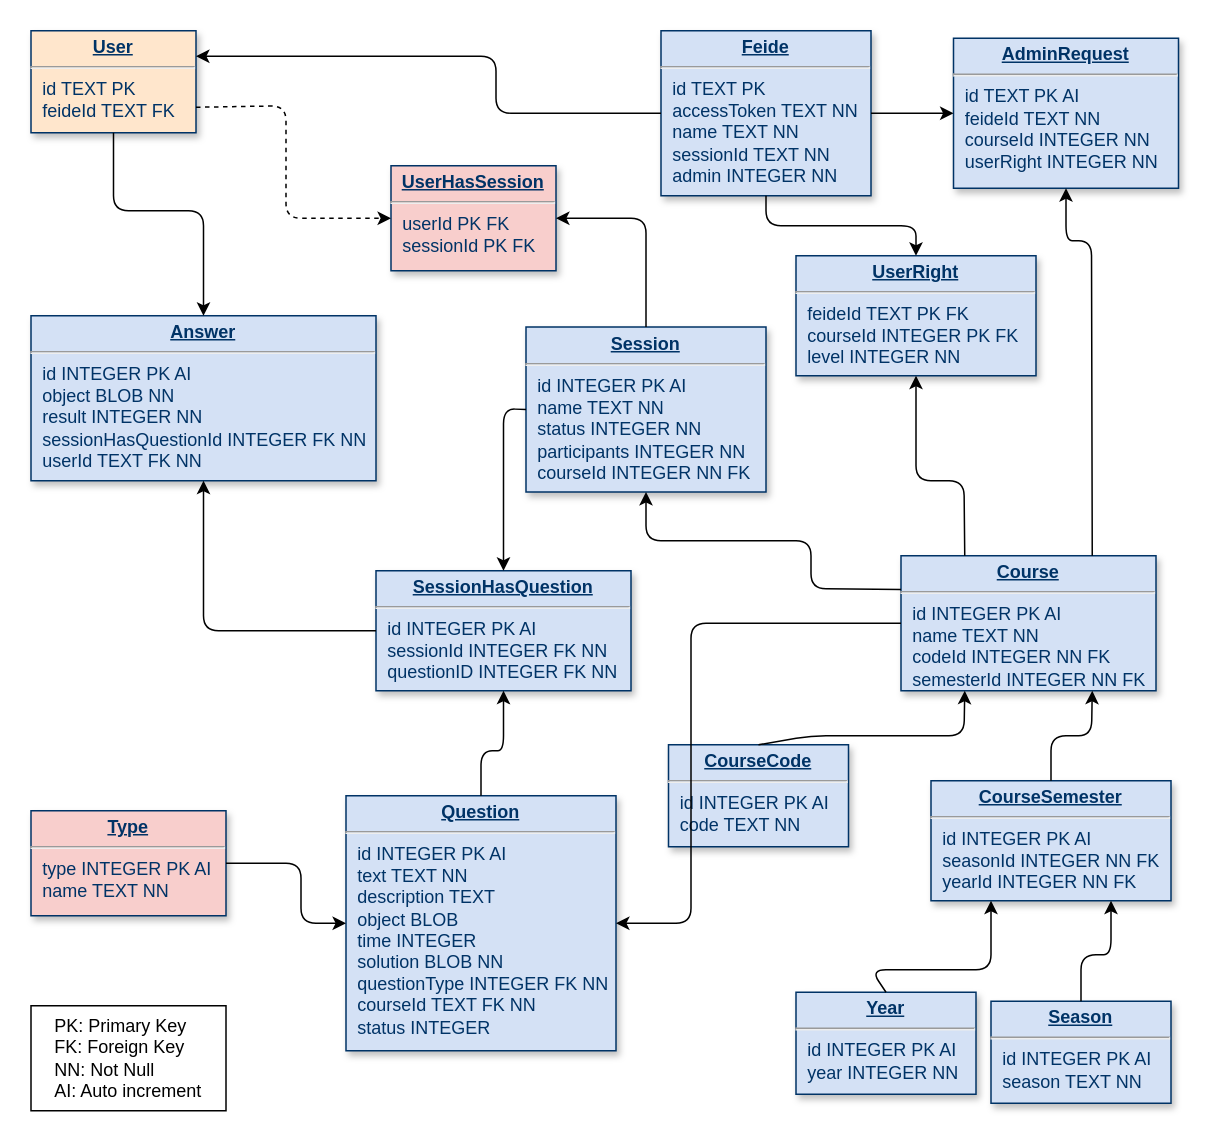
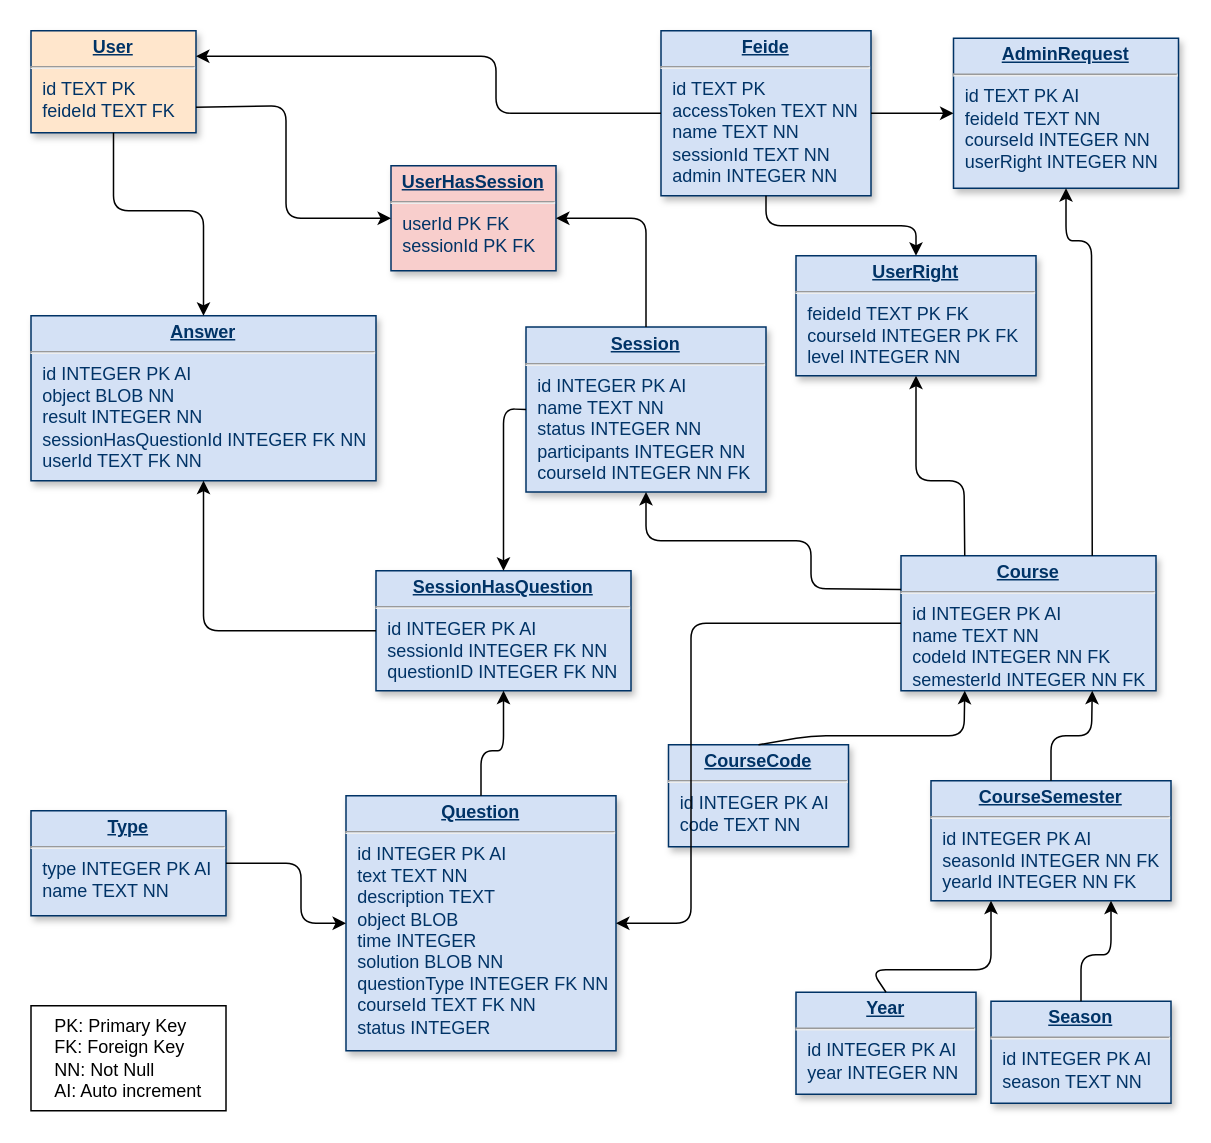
edge "User id TEXT PK feideId TEXT FK" -> "UserHasSession userId PK FK sessionId PK FK": style dashed -> solid
node "Type type INTEGER PK AI name TEXT NN": fillcolor #f8cecc -> #d4e1f5
